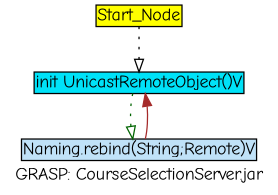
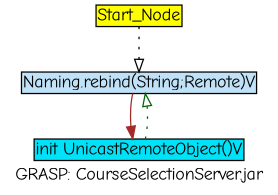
edge "Start_Node" -> "init UnicastRemoteObject()V": now "Start_Node" -> "Naming.rebind(String;Remote)V"
